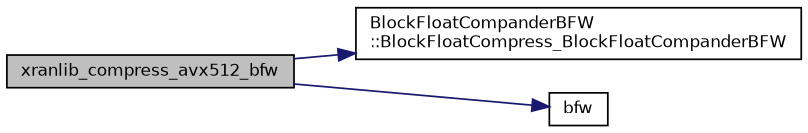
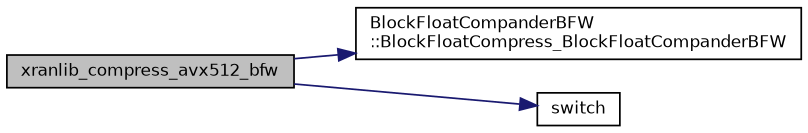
node "bfw": label "bfw" -> "switch"
